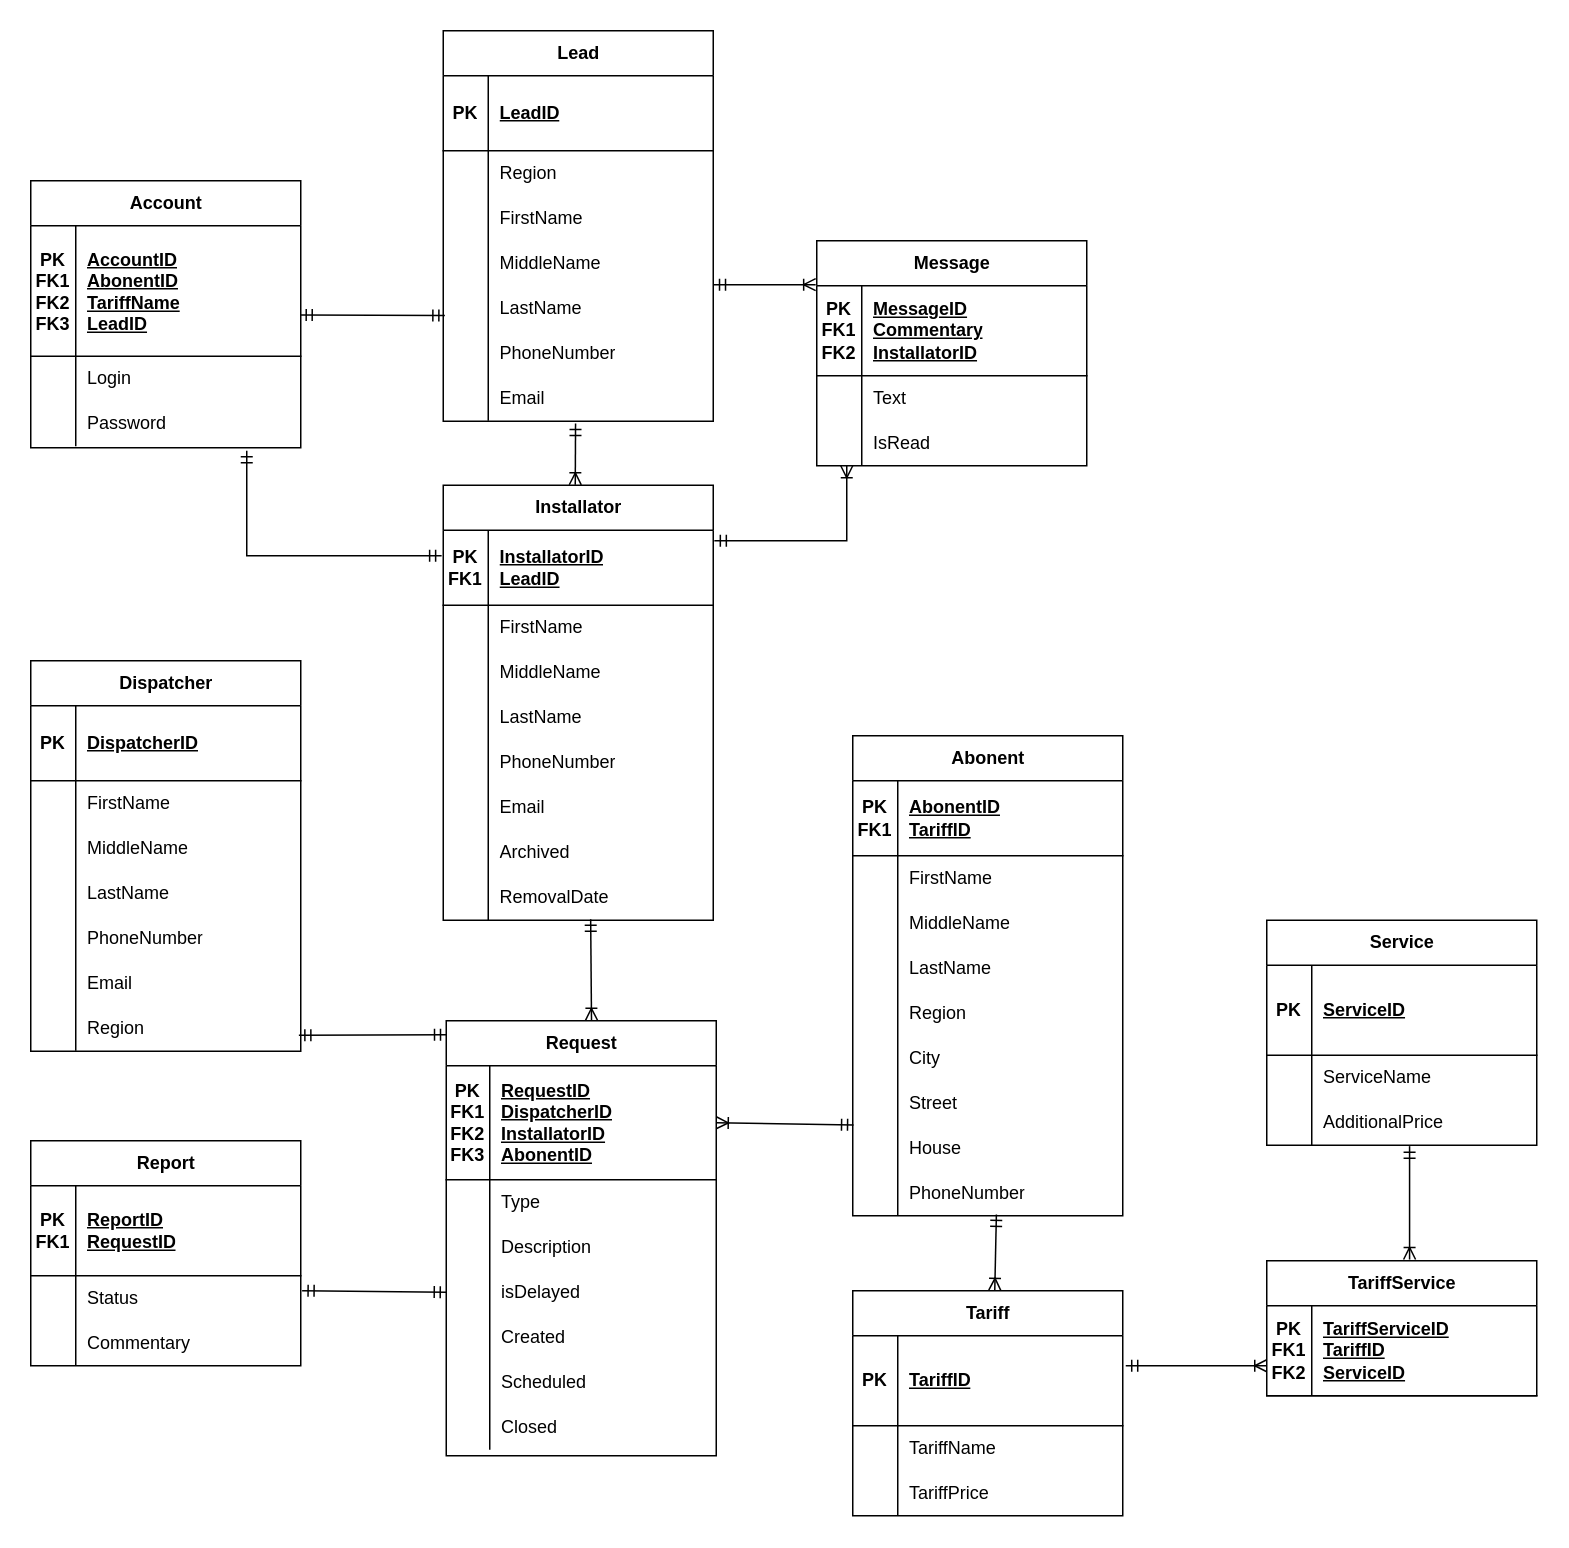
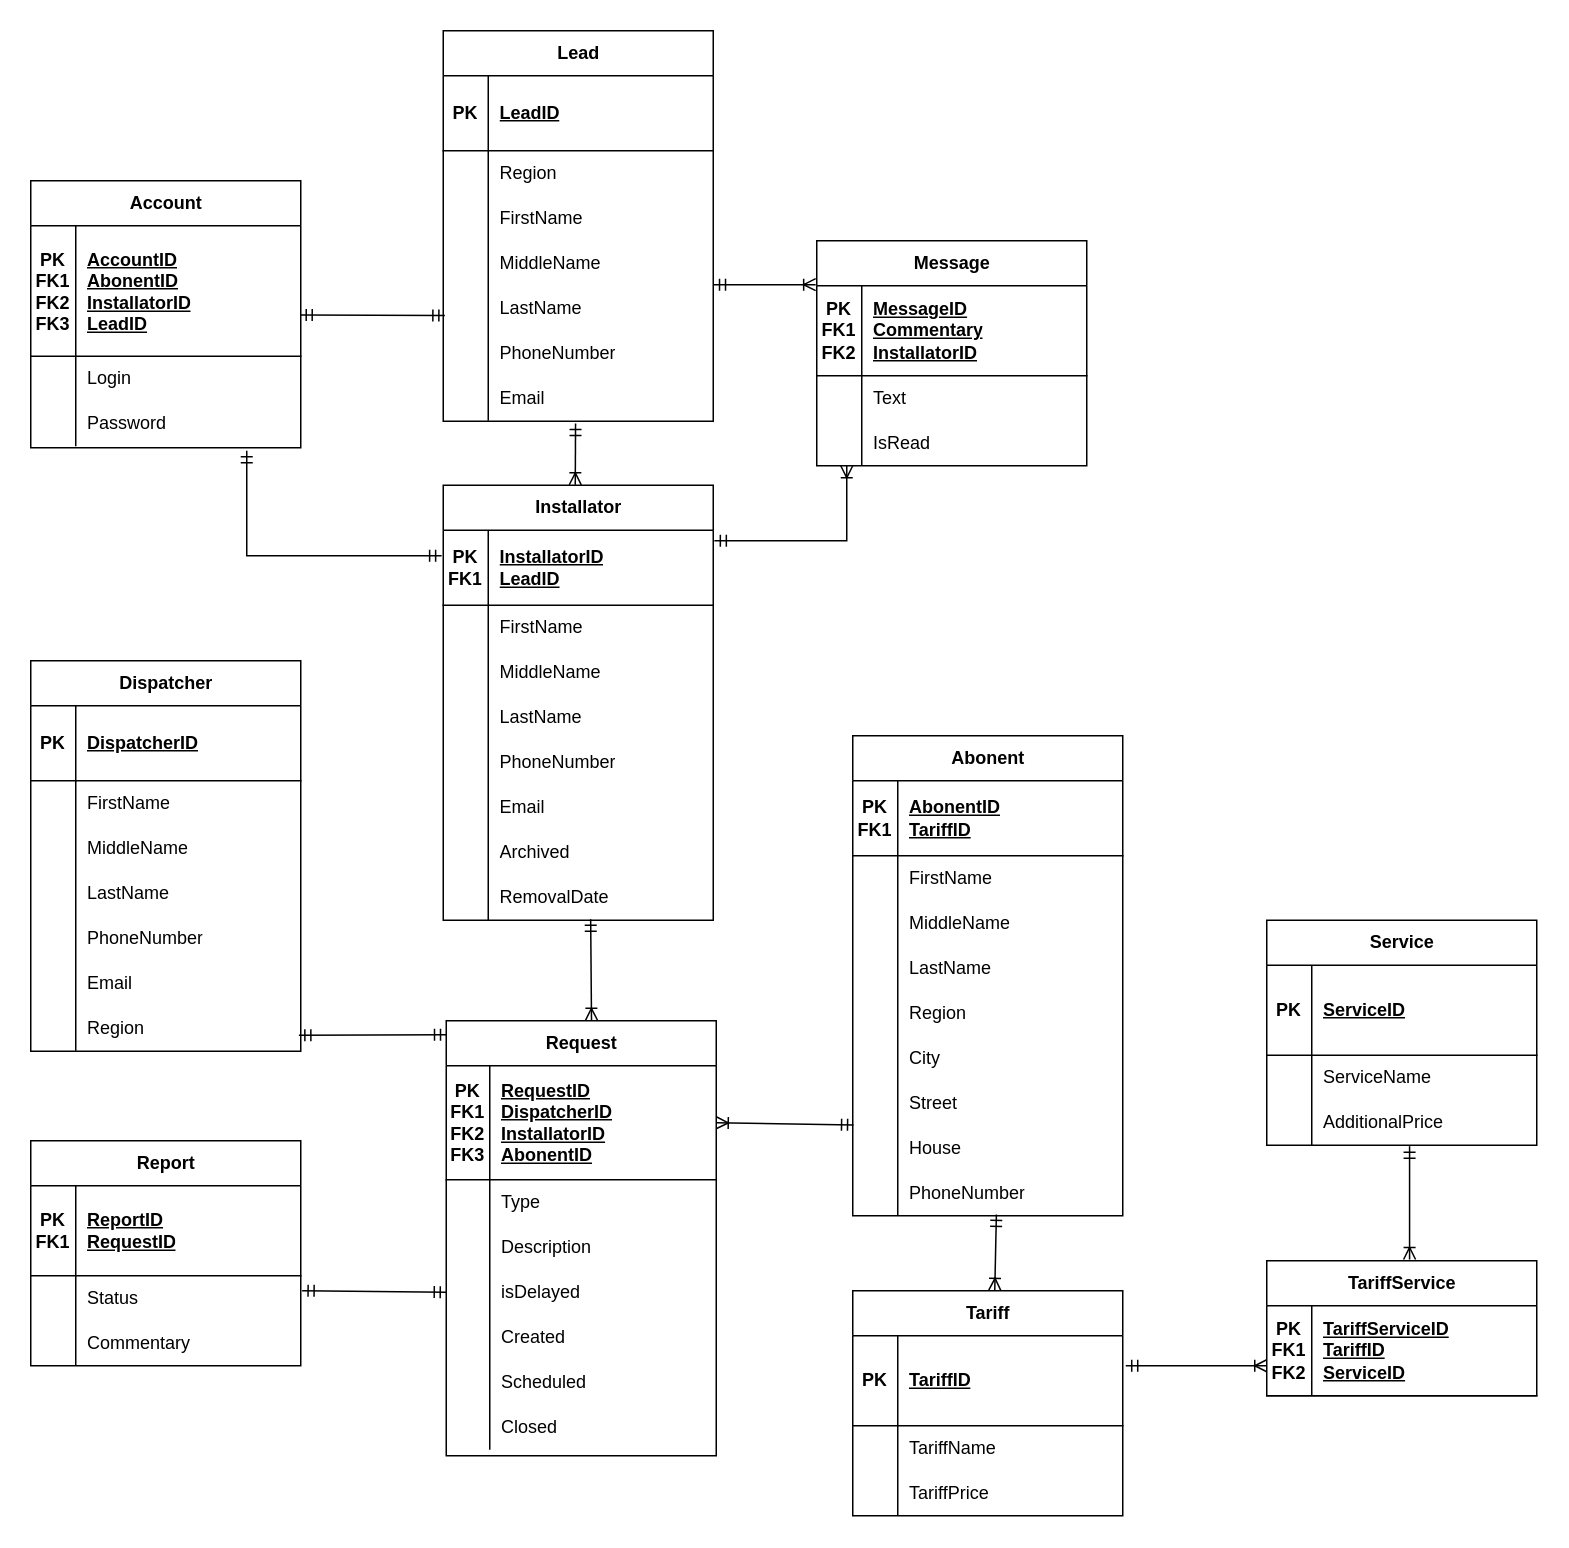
node "AccountID AbonentID TariffName LeadID": label "AccountID AbonentID TariffName LeadID" -> "AccountID AbonentID InstallatorID LeadID"
